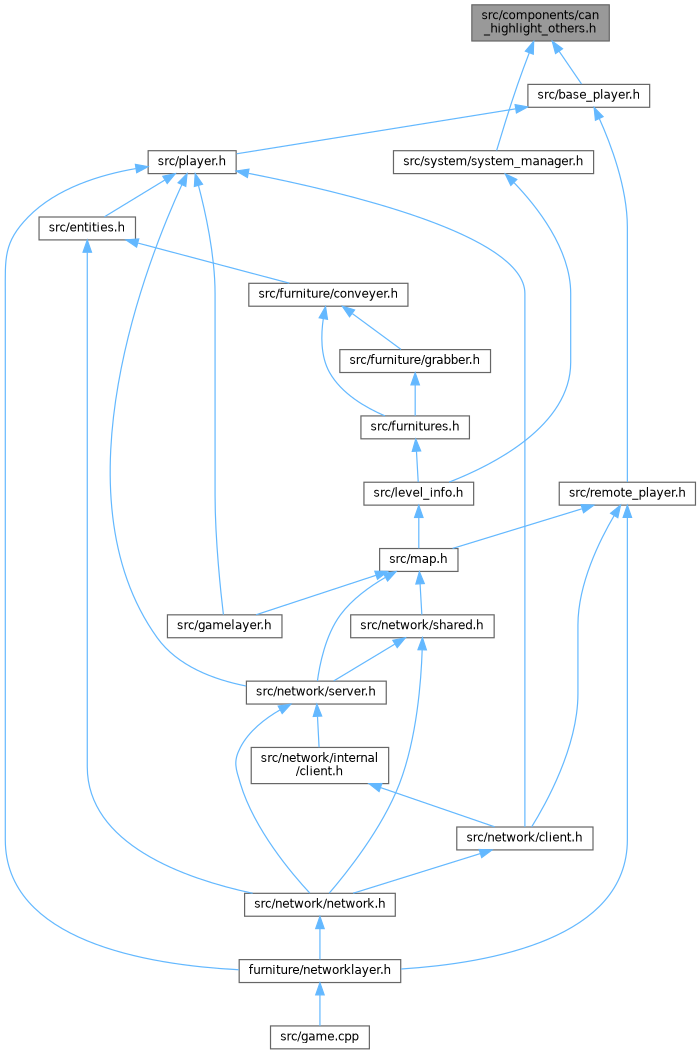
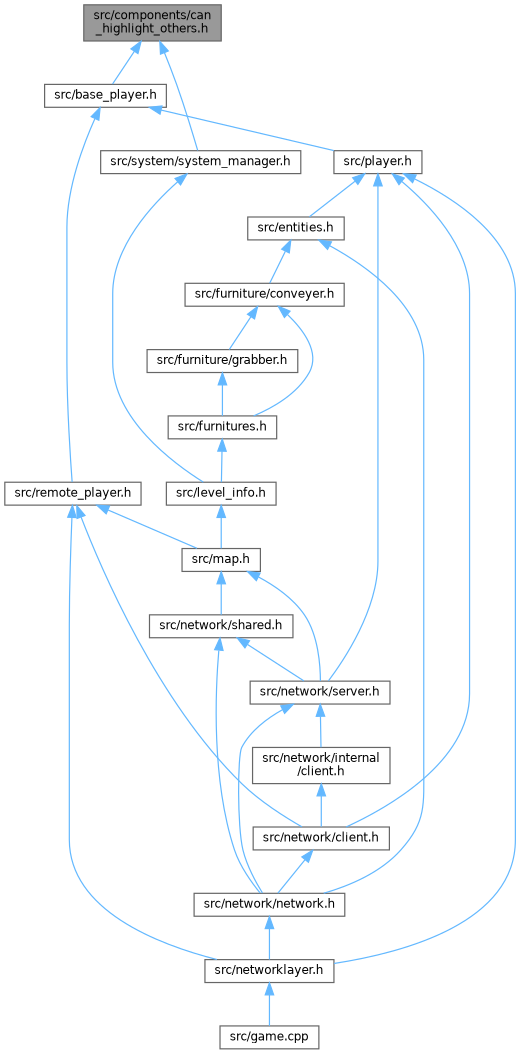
node "src/gamelayer.h": removed
node "furniture/networklayer.h": label "furniture/networklayer.h" -> "src/networklayer.h"
